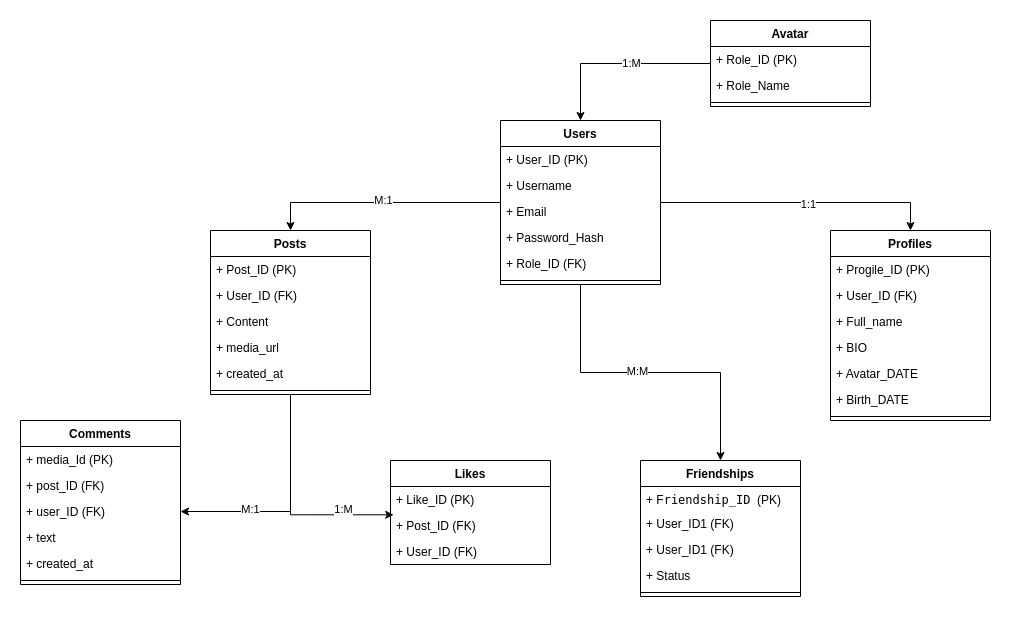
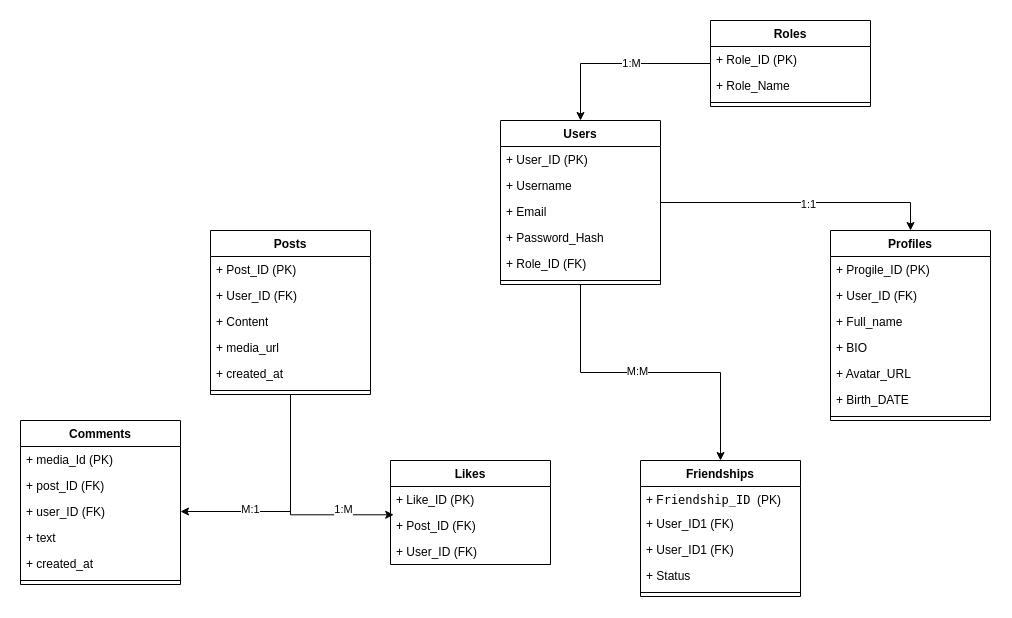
node "Avatar": label "Avatar" -> "Roles"
edge "Users" -> "Posts": removed, label "M:1"
node "+ Avatar_DATE": label "+ Avatar_DATE" -> "+ Avatar_URL"
